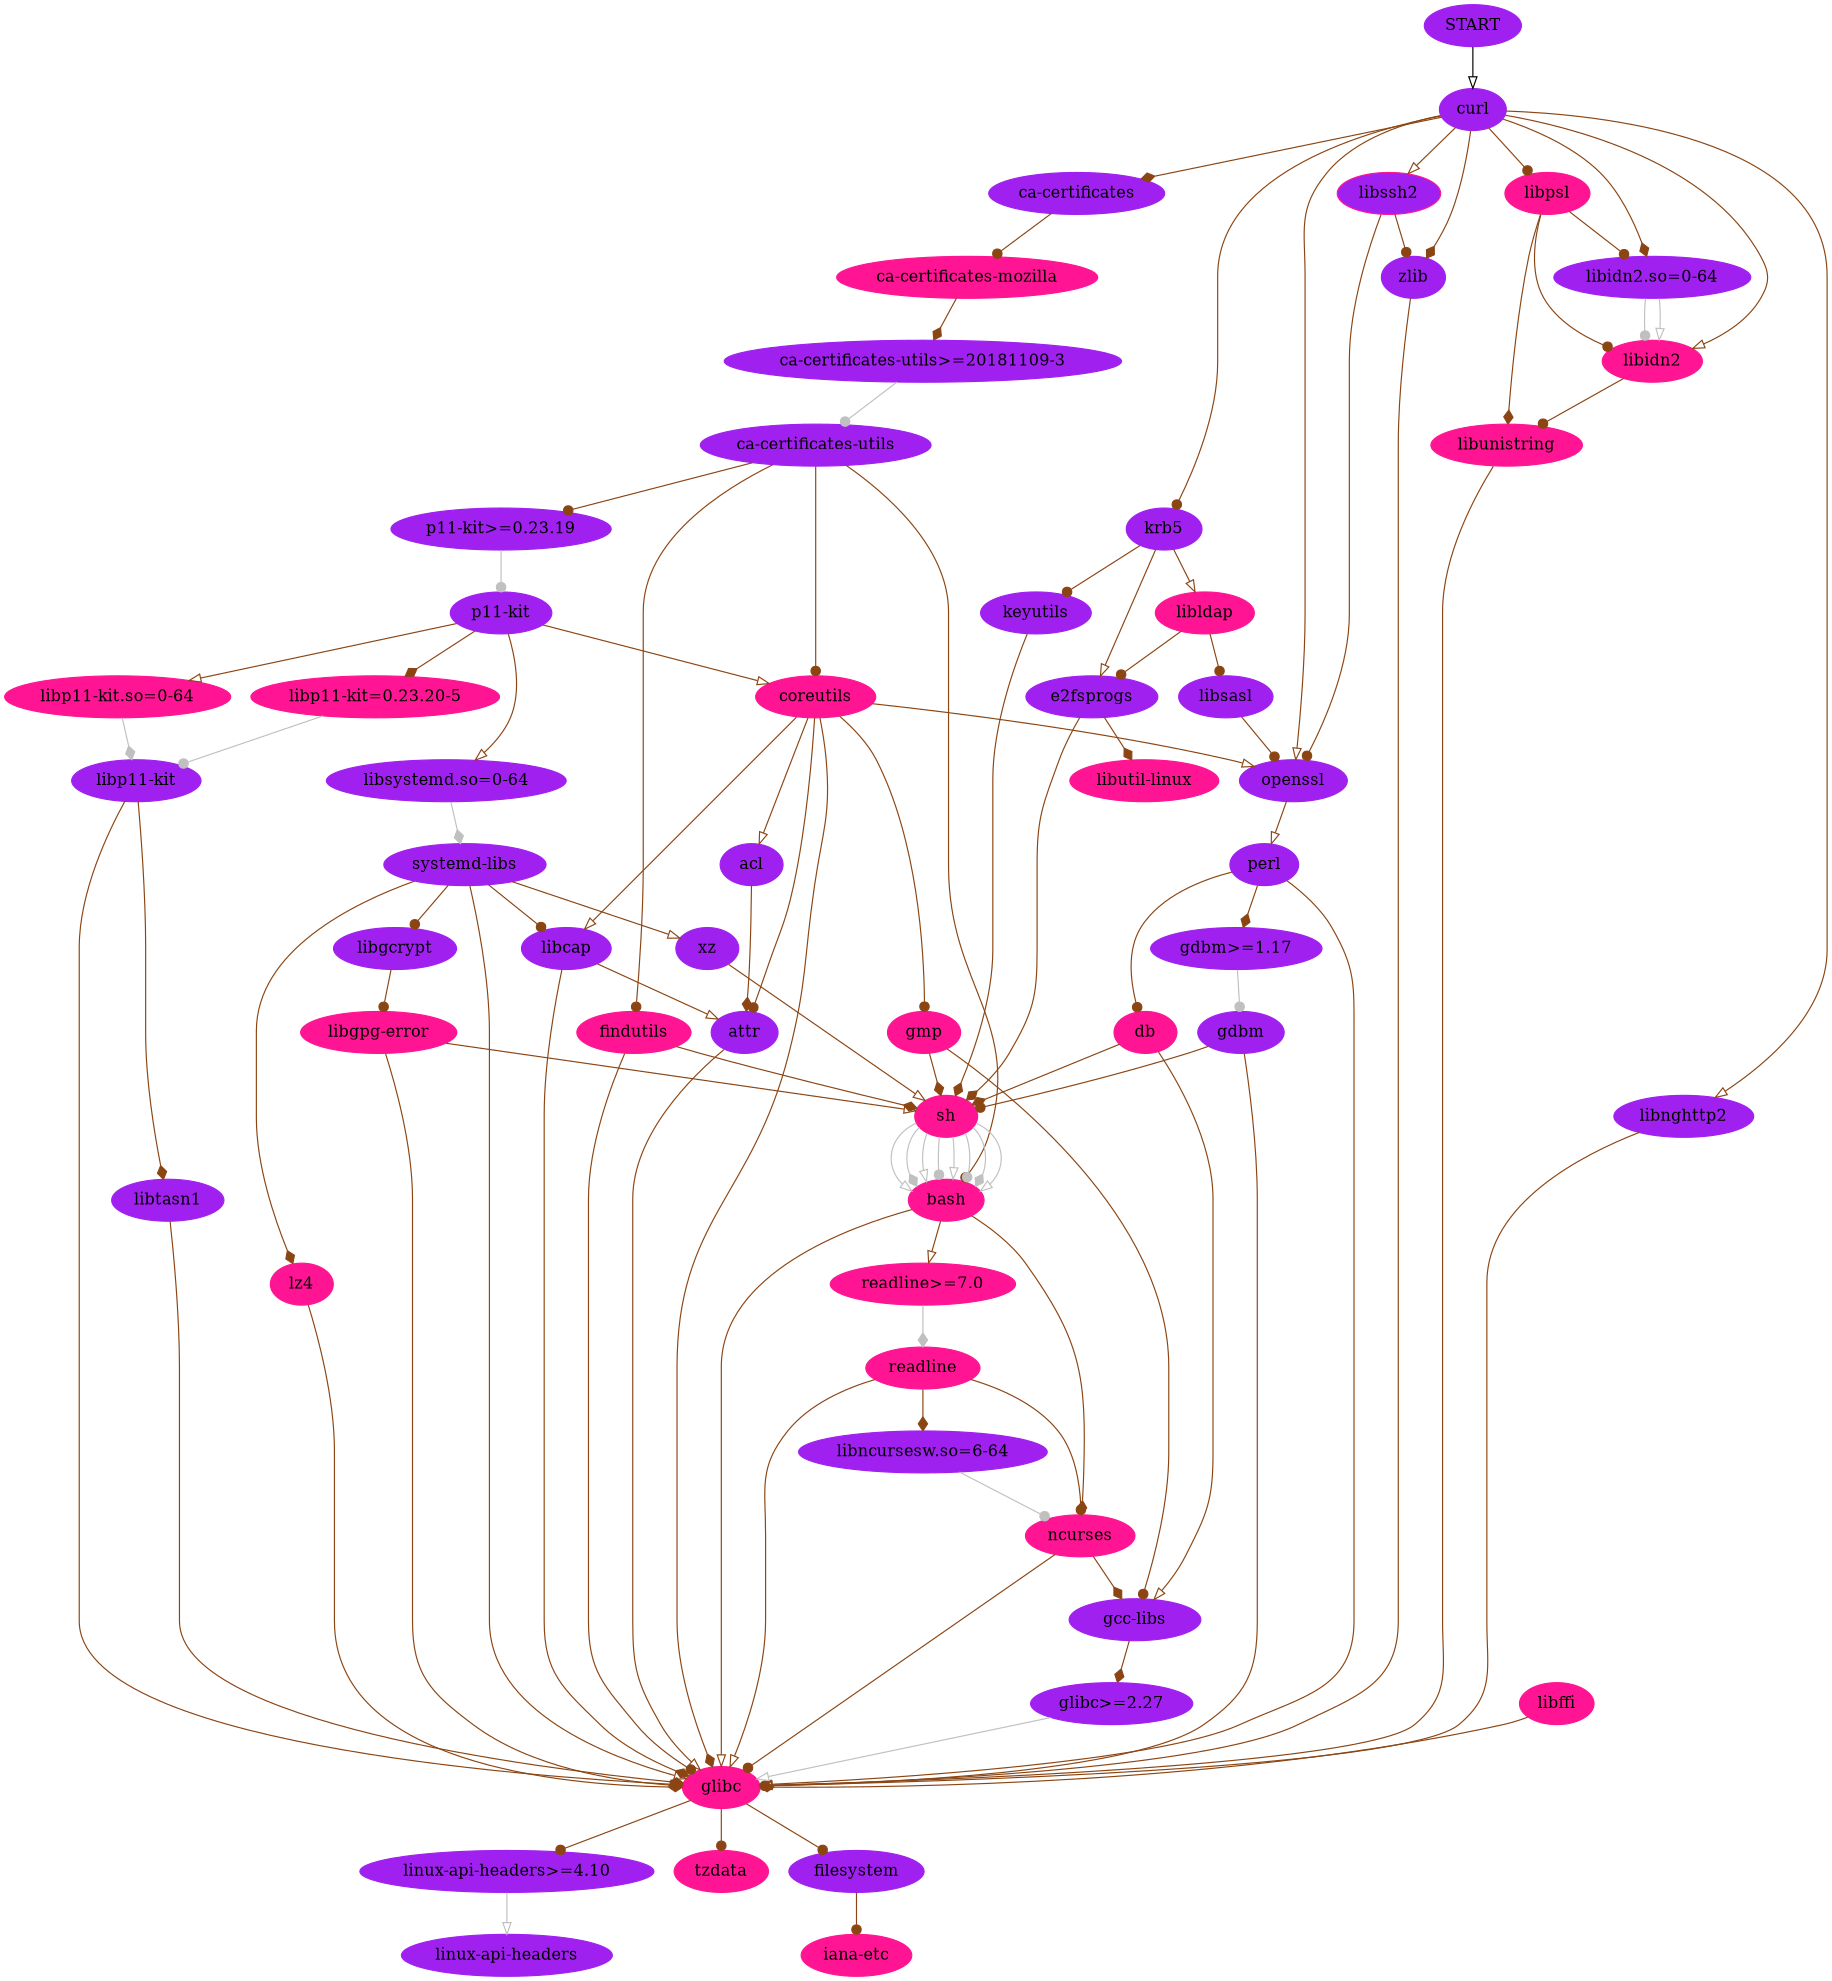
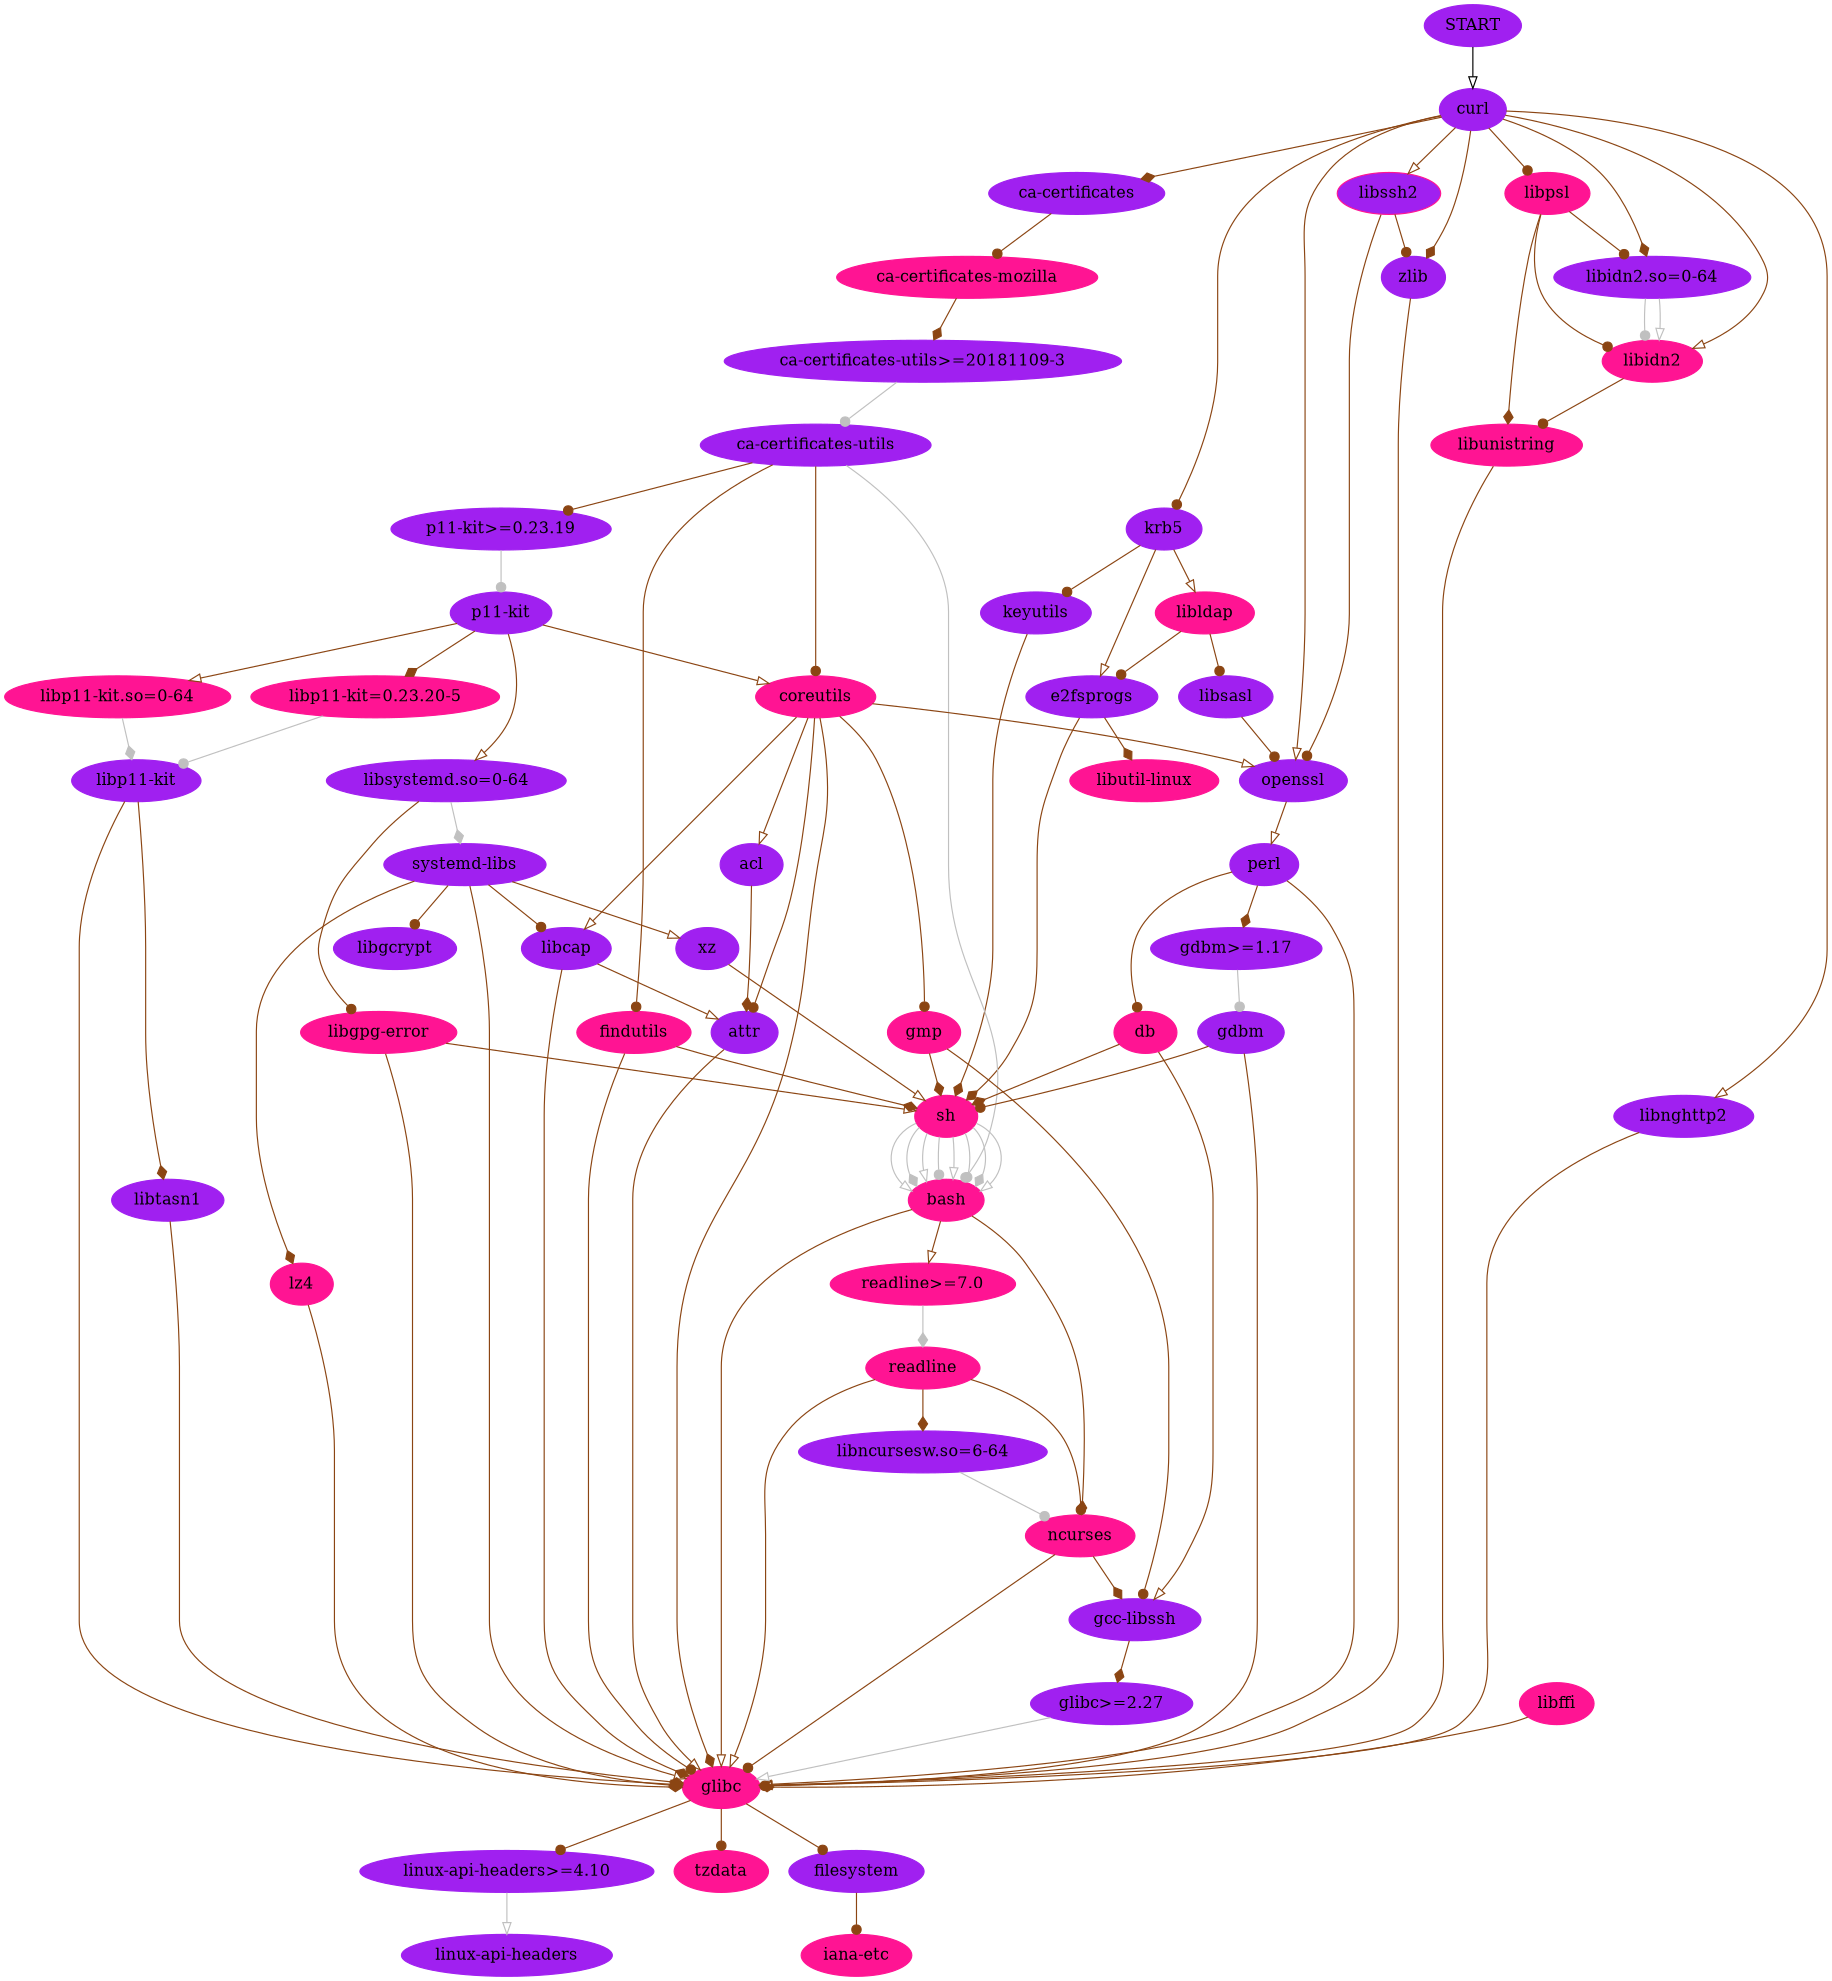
edge "ca-certificates-utils" -> "bash": color chocolate4 -> grey
edge "libgcrypt" -> "libgpg-error": now "libsystemd.so=0-64" -> "libgpg-error"
node "gcc-libs": label "gcc-libs" -> "gcc-libssh"
